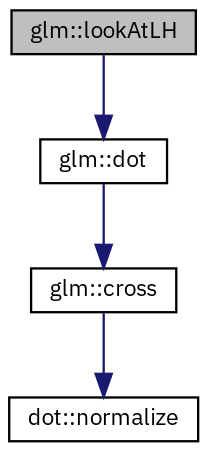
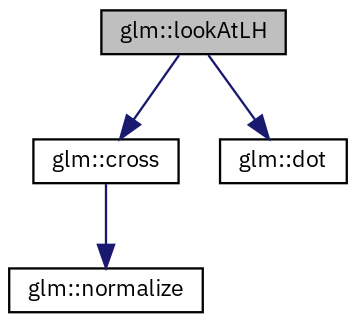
edge "glm::dot" -> "glm::cross": now "glm::lookAtLH" -> "glm::cross"
node "dot::normalize": label "dot::normalize" -> "glm::normalize"
